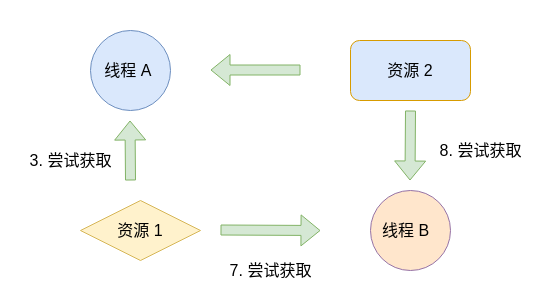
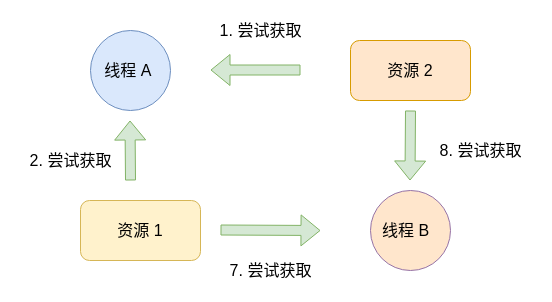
node "1. 尝试获取": added
node "资源 2": fillcolor #dae8fc -> #ffe6cc
node "3. 尝试获取": label "3. 尝试获取" -> "2. 尝试获取"
node "资源 1": shape diamond -> rounded rectangle
